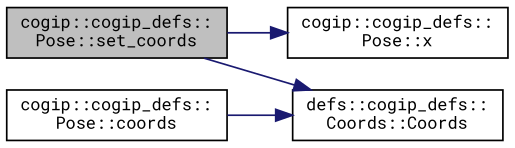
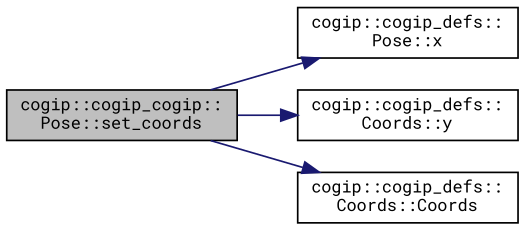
node "cogip::cogip_defs:: Pose::set_coords": label "cogip::cogip_defs:: Pose::set_coords" -> "cogip::cogip_cogip:: Pose::set_coords"
node "cogip::cogip_defs:: Pose::coords": removed
node "defs::cogip_defs:: Coords::Coords": label "defs::cogip_defs:: Coords::Coords" -> "cogip::cogip_defs:: Coords::Coords"
node "cogip::cogip_defs:: Coords::y": added
